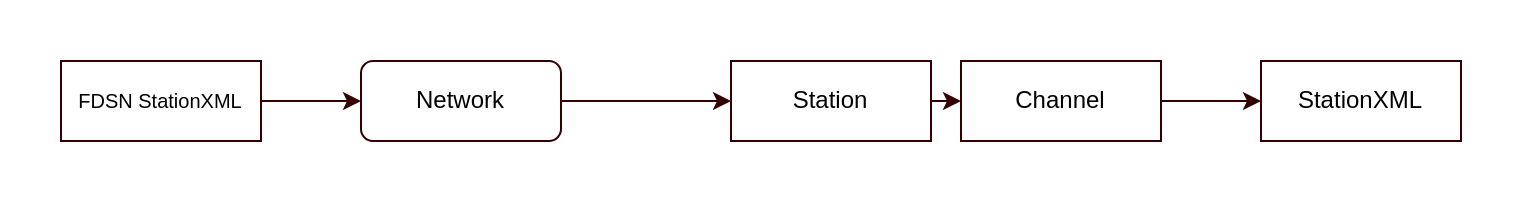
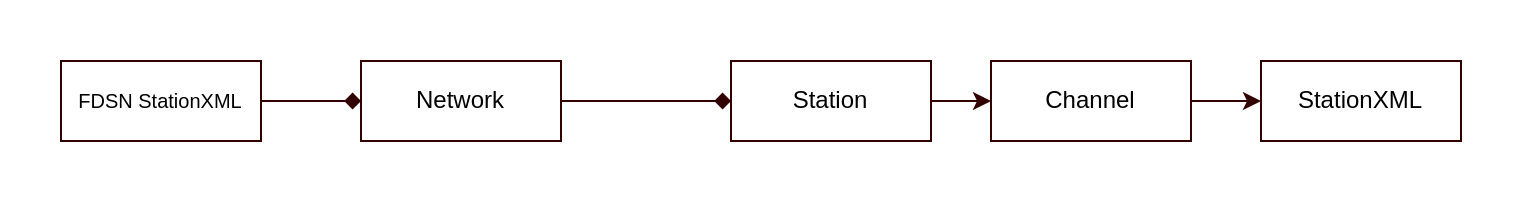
edge "FDSN StationXML" -> "Network": arrowhead classic -> diamond
node "Network": shape rounded rectangle -> rectangle
edge "Network" -> "Station": arrowhead classic -> diamond
node "Channel": moved (1061, 101) -> (1091, 101)
